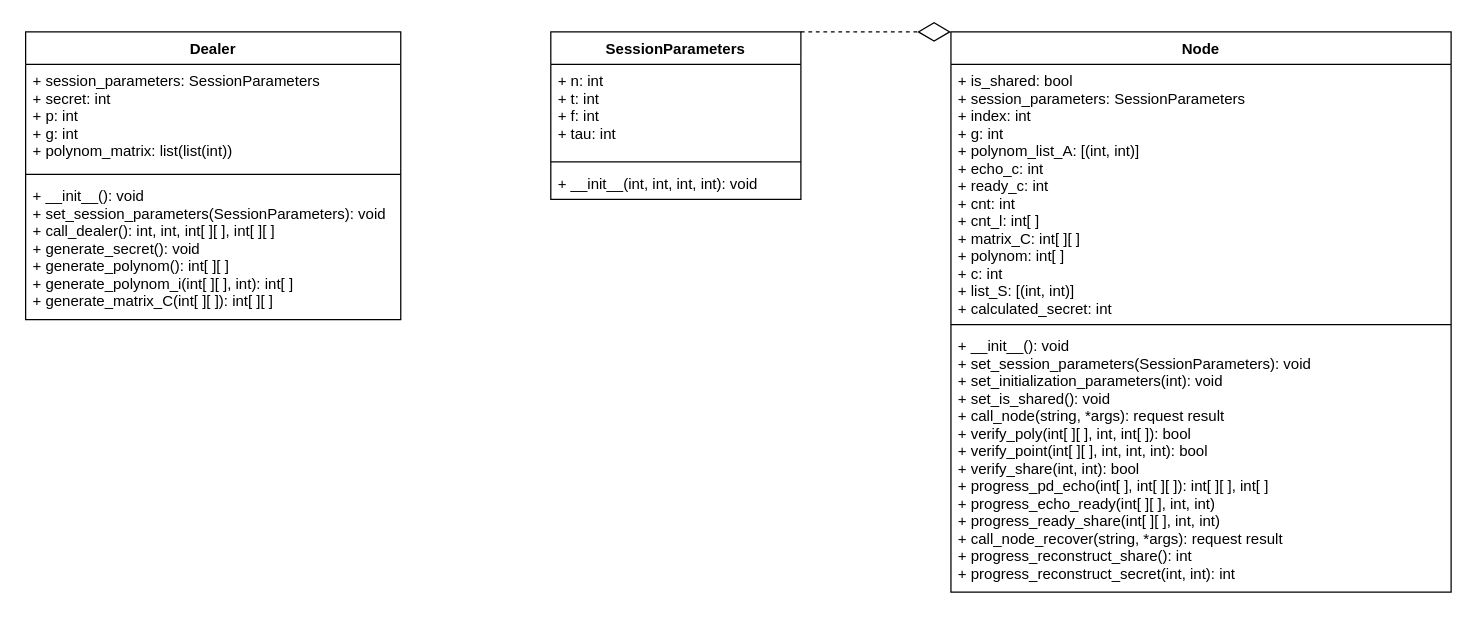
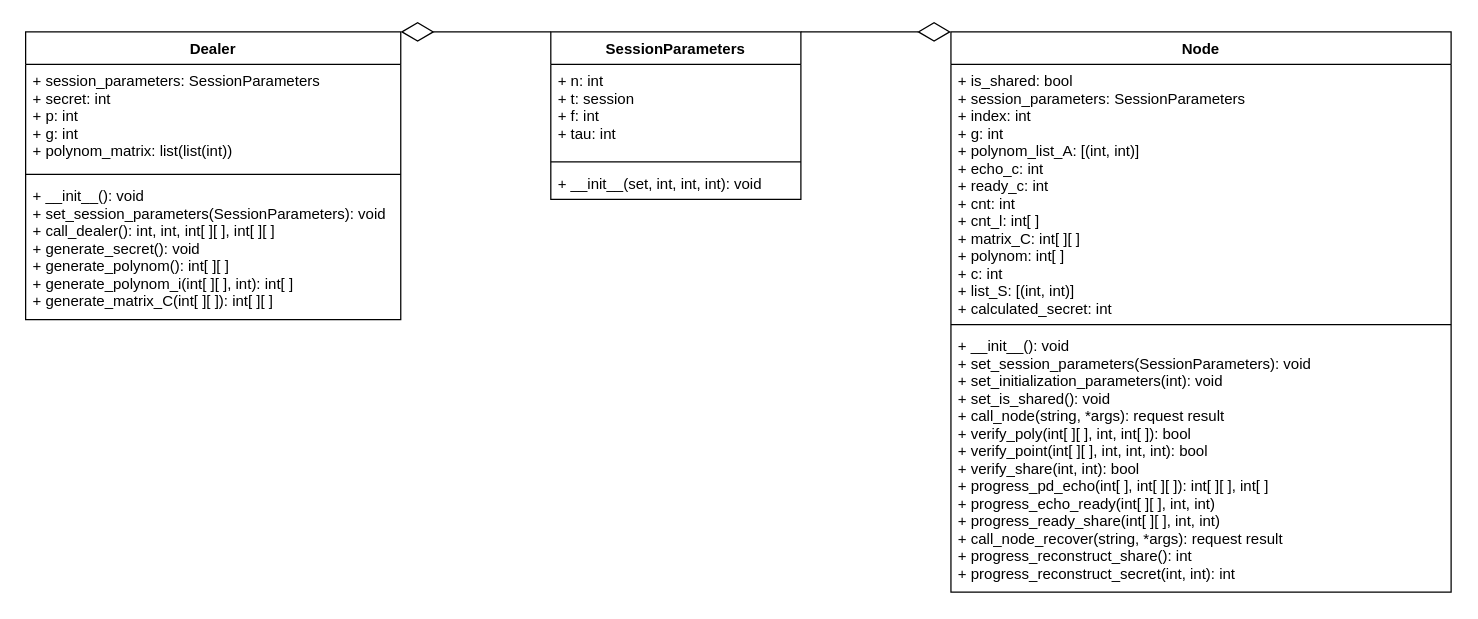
edge "SessionParameters" -> "Dealer": added
edge "SessionParameters" -> "Node": style dashed -> solid
node "+ n: int + t: int + f: int + tau: int": label "+ n: int + t: int + f: int + tau: int" -> "+ n: int + t: session + f: int + tau: int"
node "+ __init__(int, int, int, int): void": label "+ __init__(int, int, int, int): void" -> "+ __init__(set, int, int, int): void"
